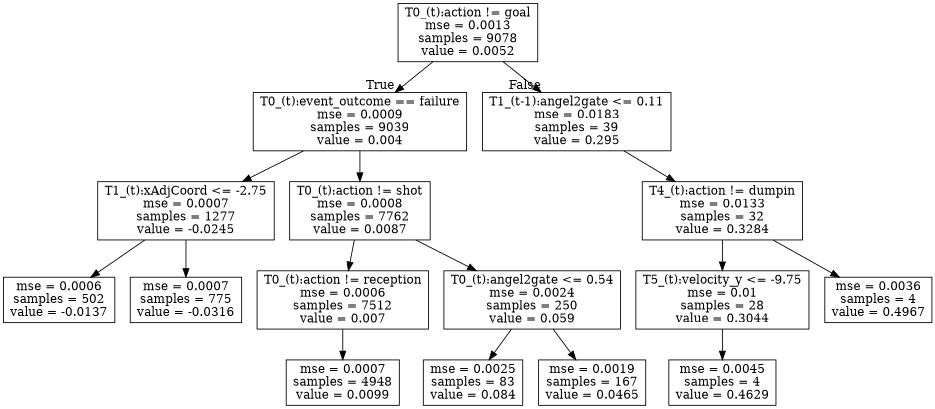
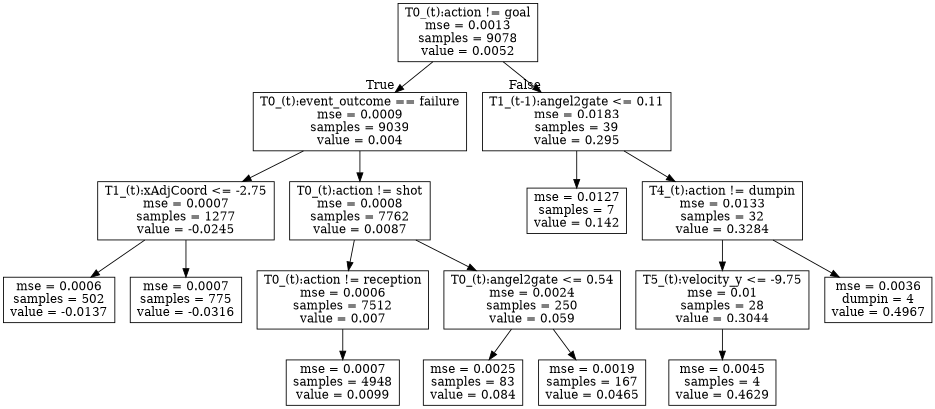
node "mse = 0.0127 samples = 7 value = 0.142": added
node "mse = 0.0036 samples = 4 value = 0.4967": label "mse = 0.0036 samples = 4 value = 0.4967" -> "mse = 0.0036 dumpin = 4 value = 0.4967"
